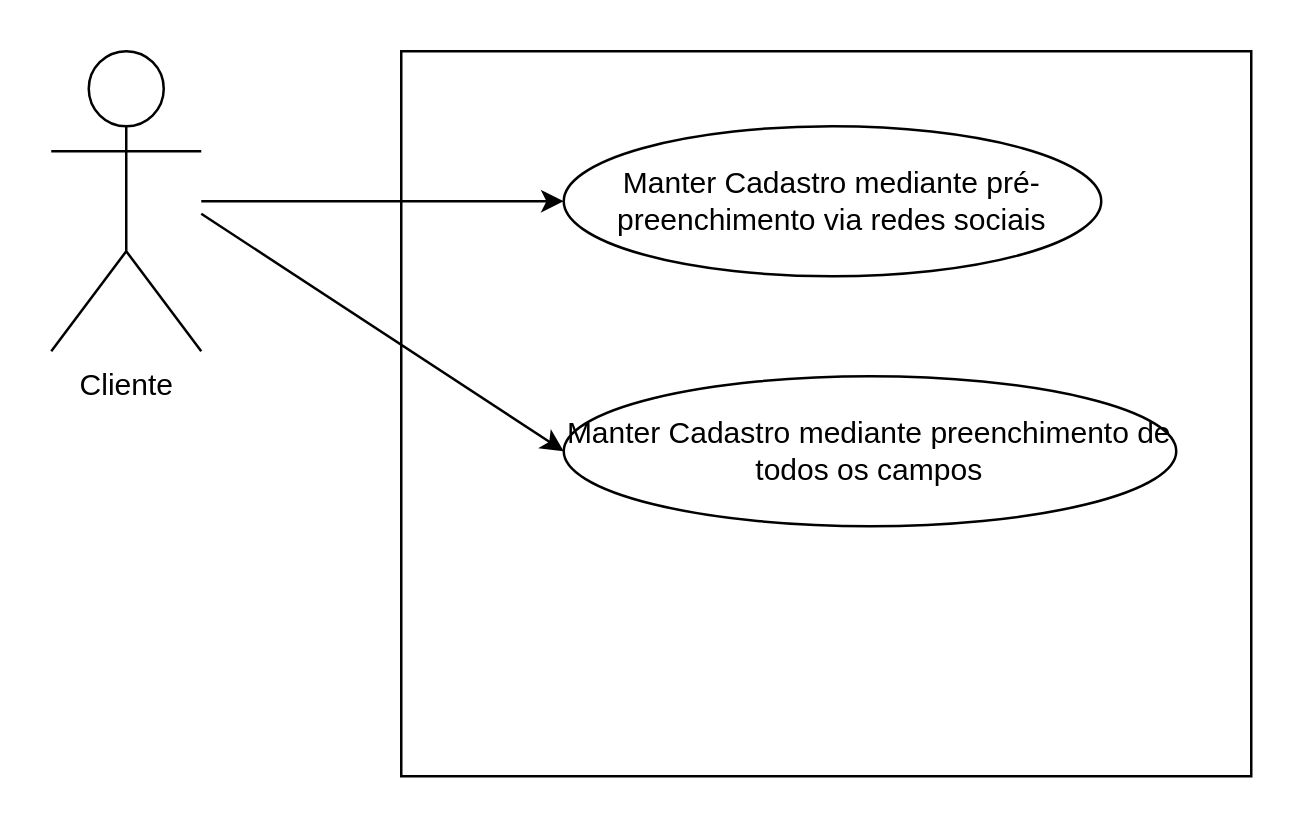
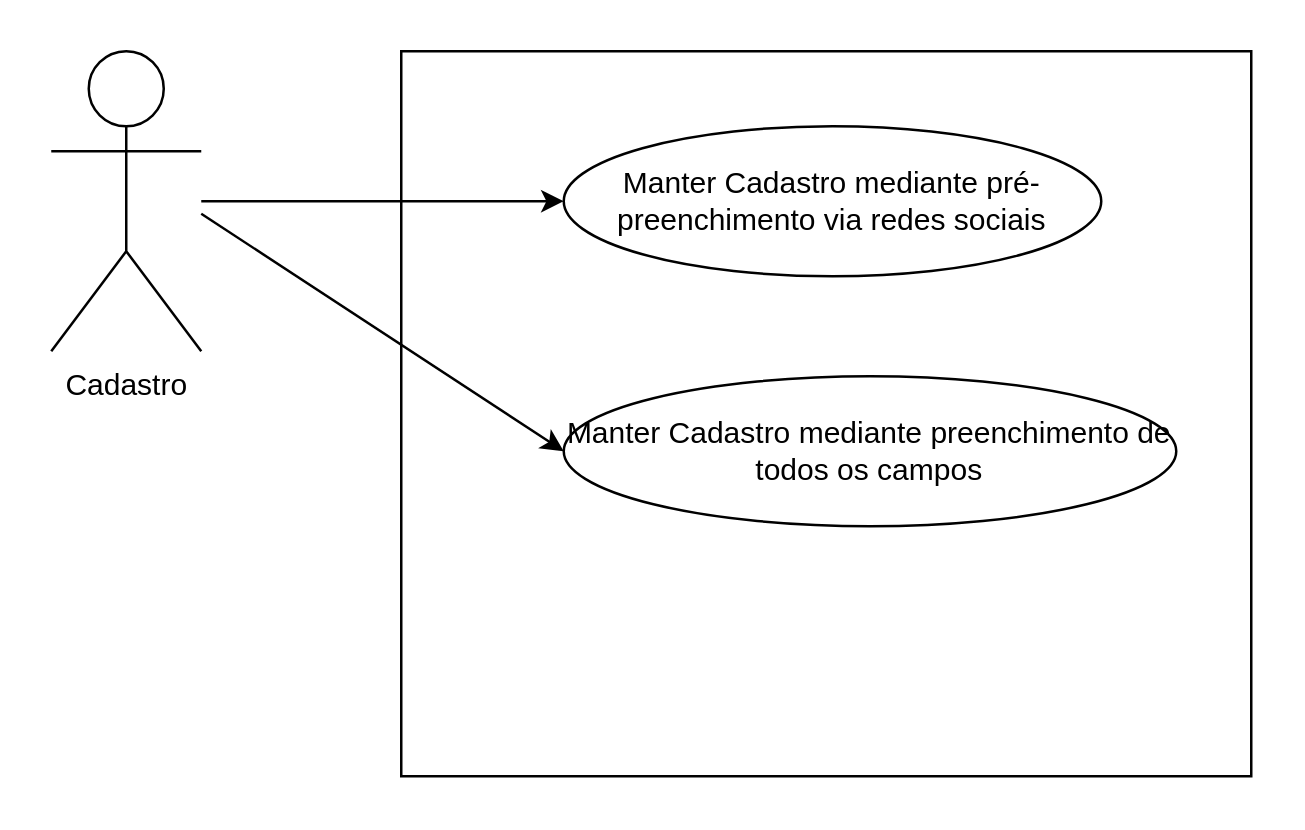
node "Cliente": label "Cliente" -> "Cadastro"
